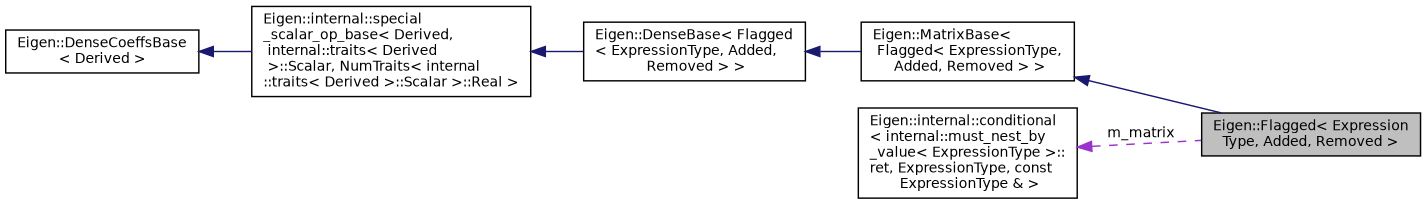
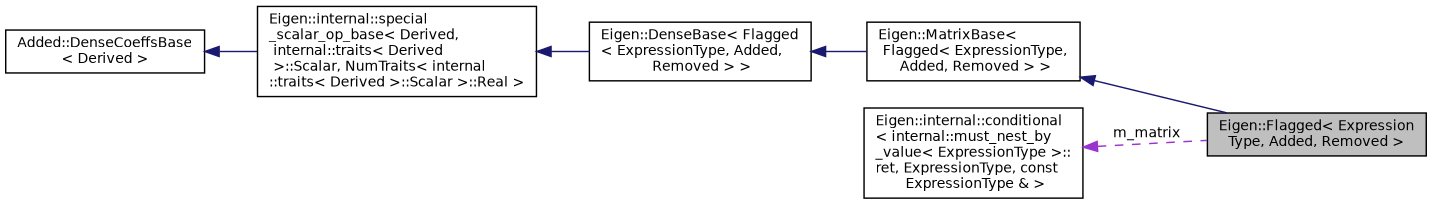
node "Eigen::DenseCoeffsBase < Derived >": label "Eigen::DenseCoeffsBase < Derived >" -> "Added::DenseCoeffsBase < Derived >"
